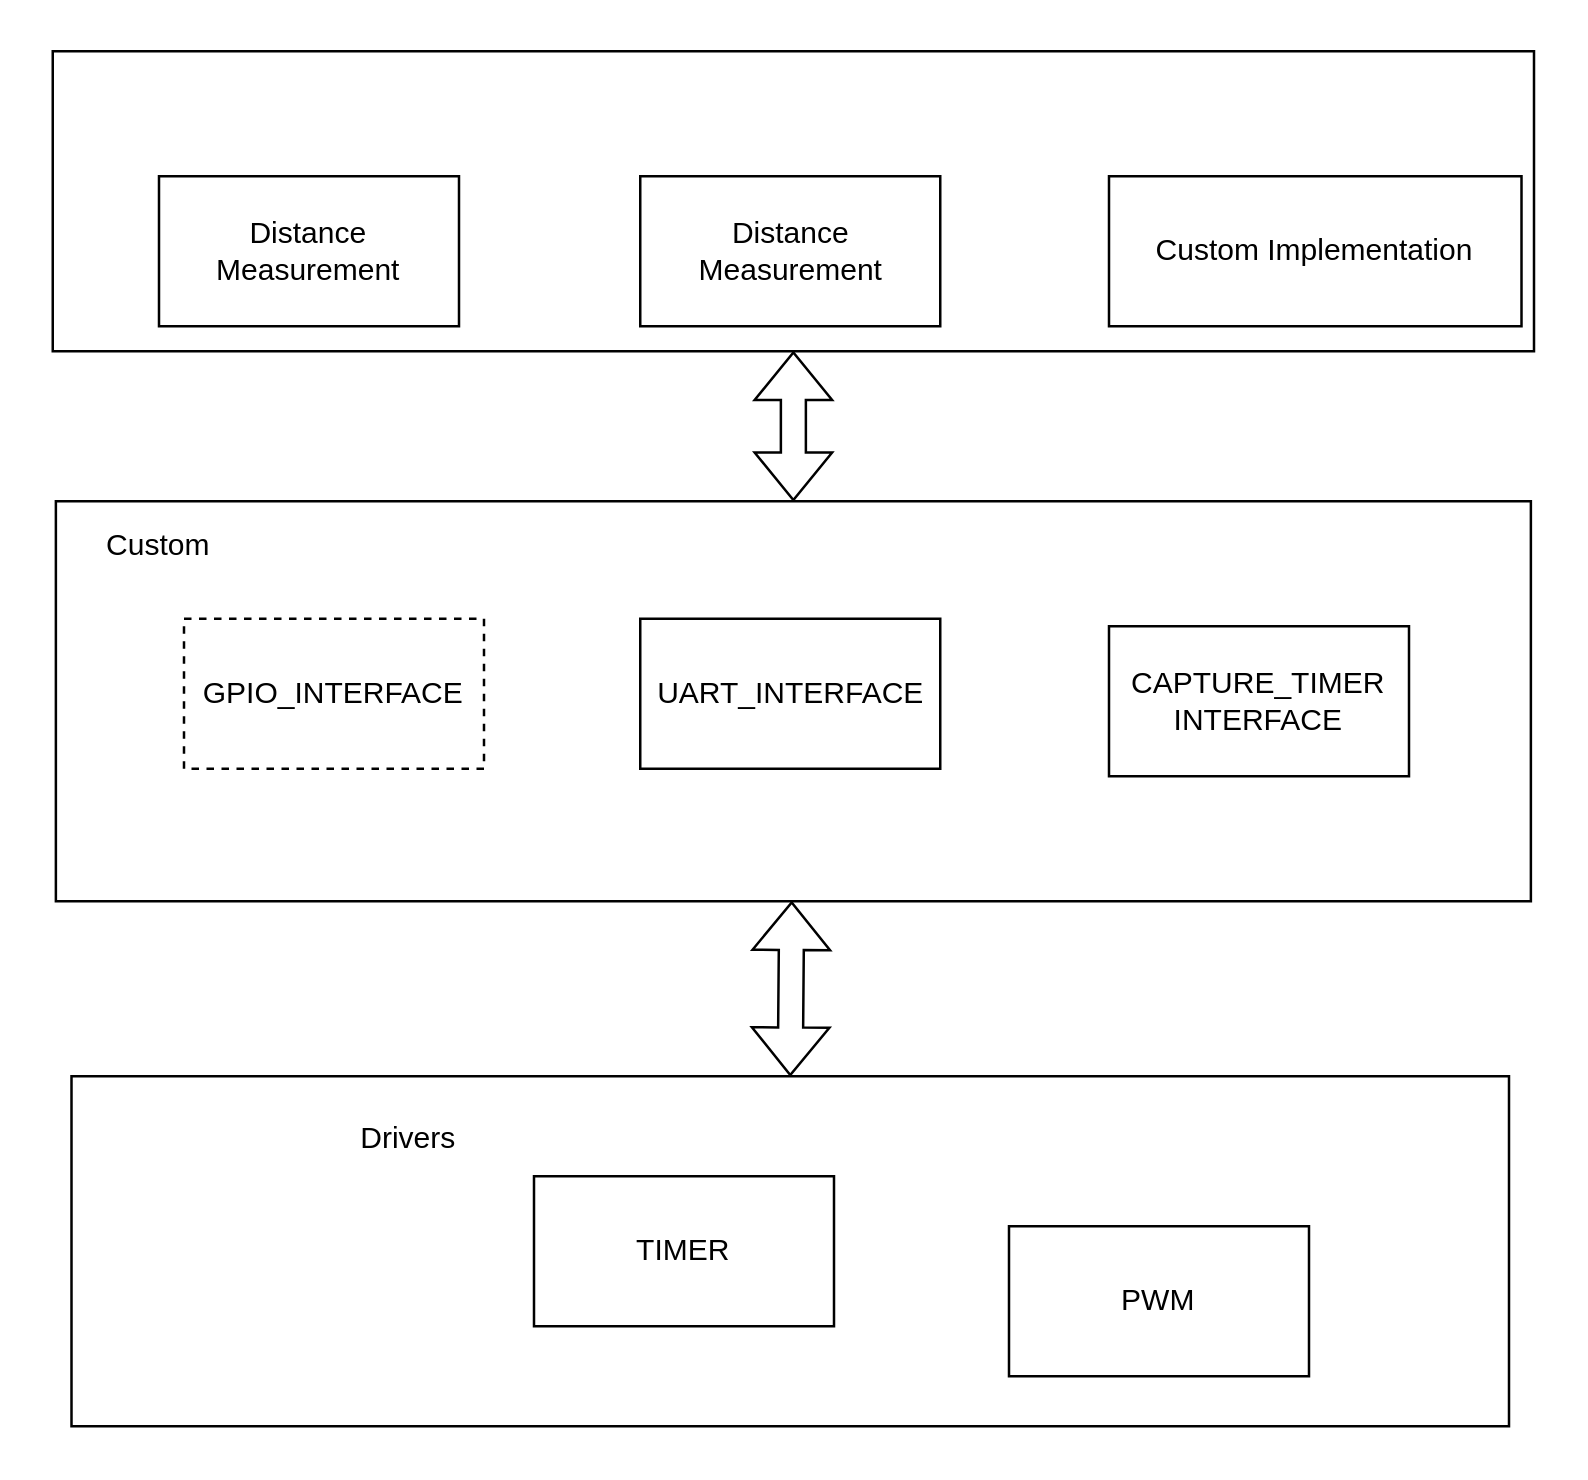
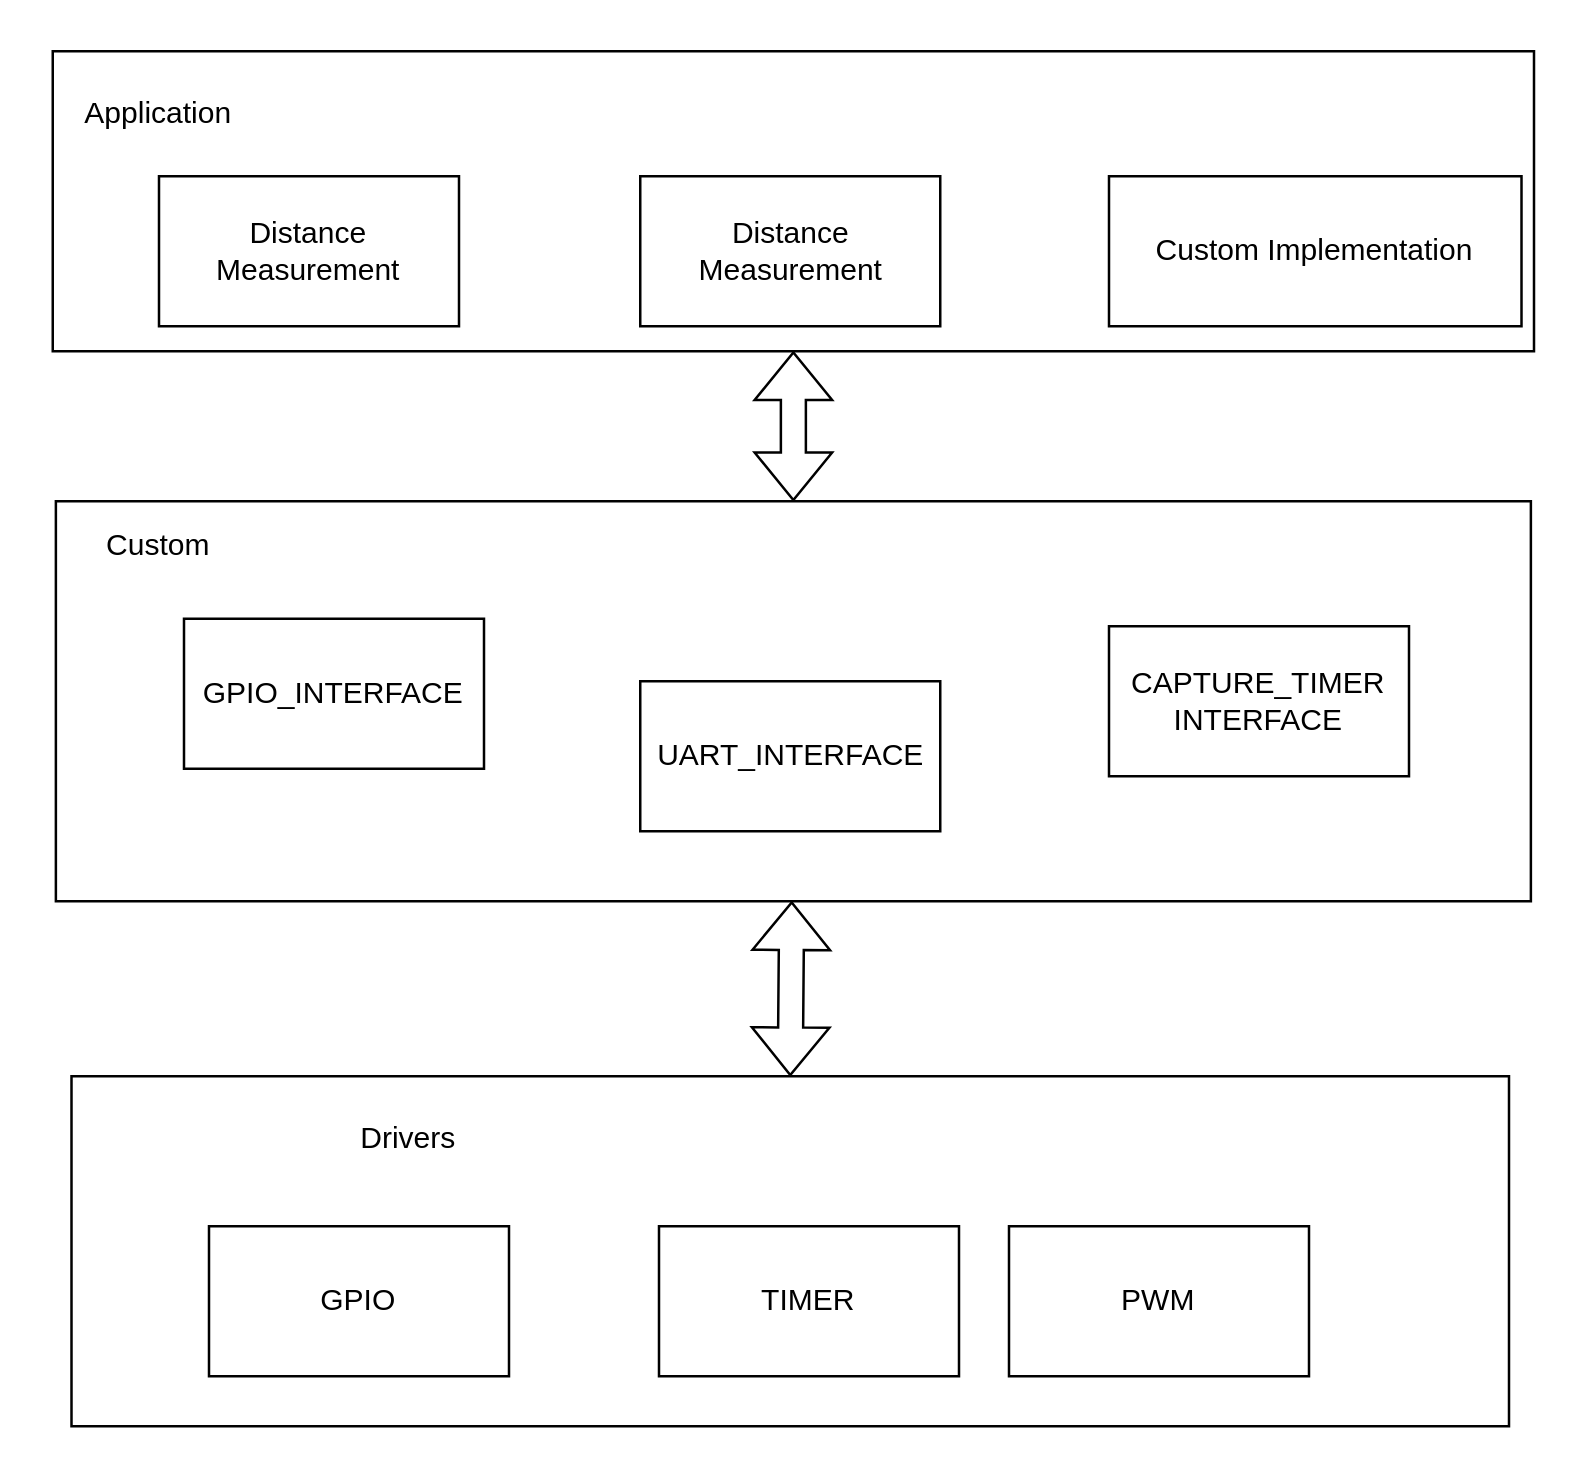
node "Application": added
node "GPIO_INTERFACE": style dashed -> solid
node "UART_INTERFACE": moved (790, 694) -> (790, 756)
node "TIMER": moved (684, 1251) -> (809, 1301)
node "GPIO": added
